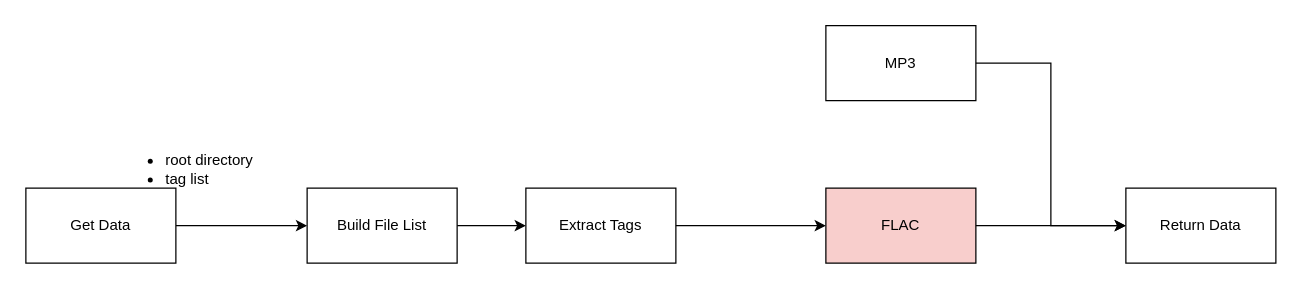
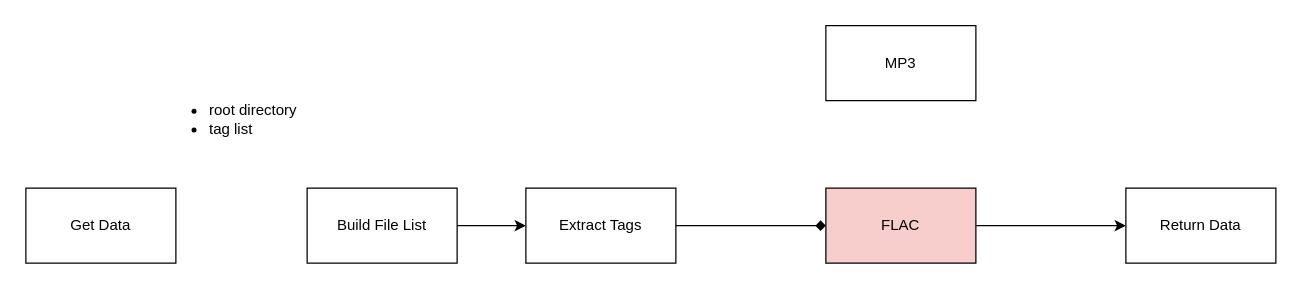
edge "MP3" -> "Return Data": removed
node "root directory tag list": moved (201, 169) -> (244, 119)
edge "Get Data" -> "Build File List": removed
edge "Extract Tags" -> "FLAC": arrowhead classic -> diamond
